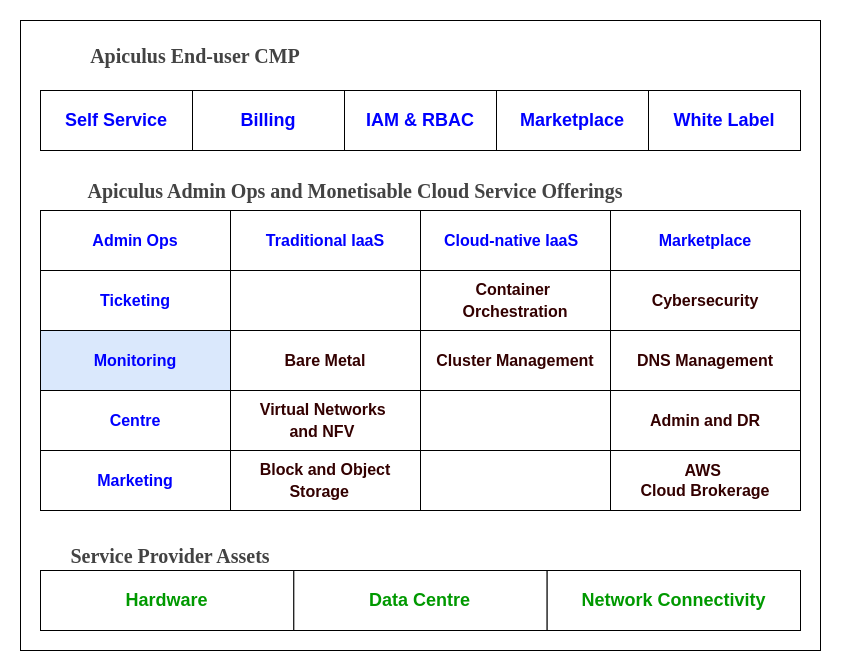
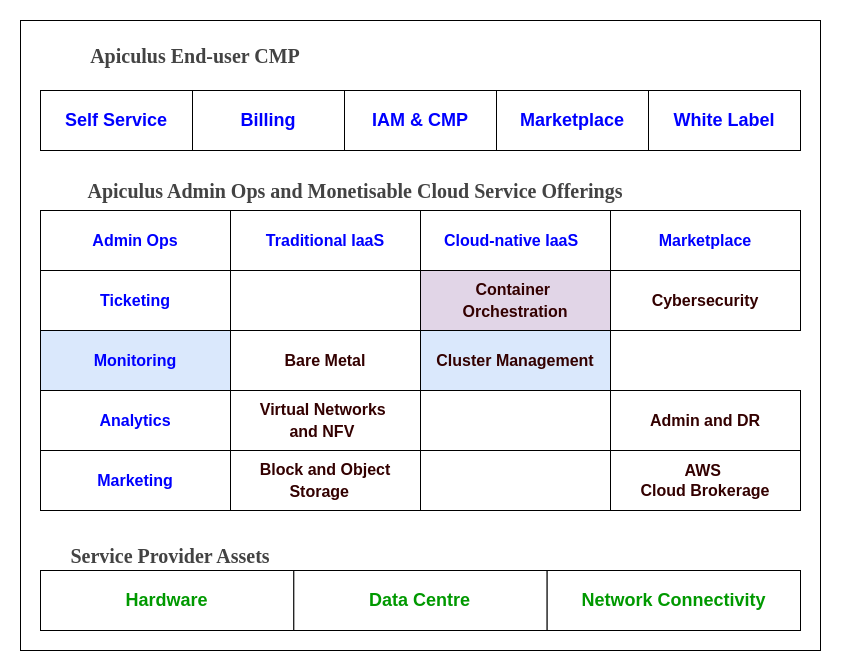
node "IAM & RBAC": label "IAM & RBAC" -> "IAM & CMP"
node "Container Orchestration": fillcolor #ffffff -> #e1d5e7
node "Cluster Management": fillcolor #ffffff -> #dae8fc
node "DNS Management": removed
node "Centre": label "Centre" -> "Analytics"
